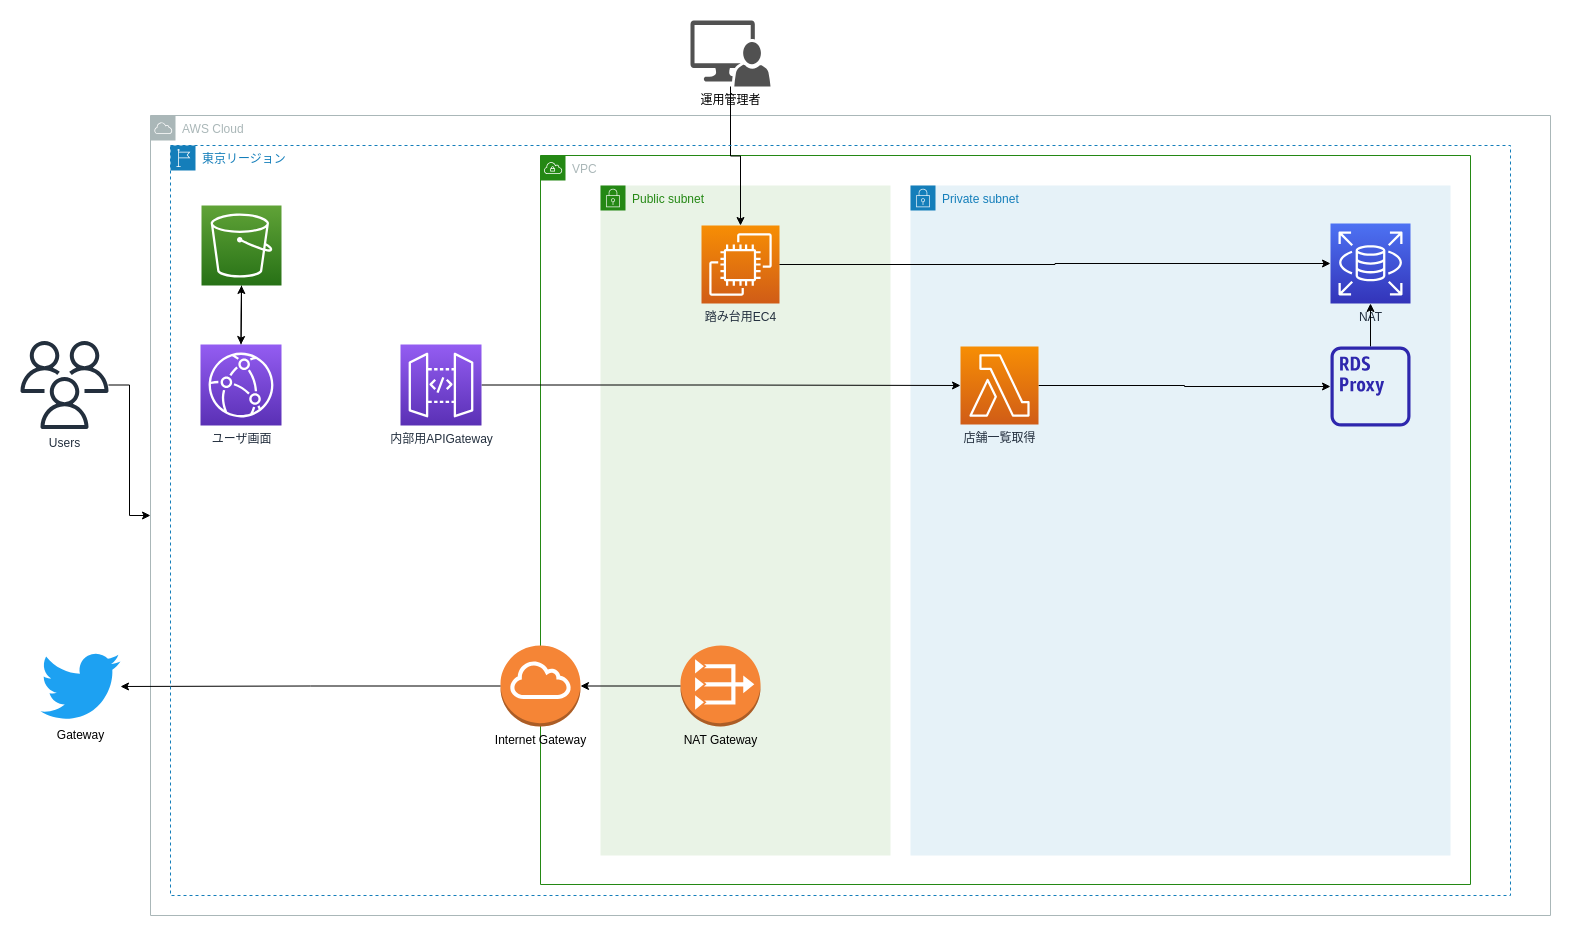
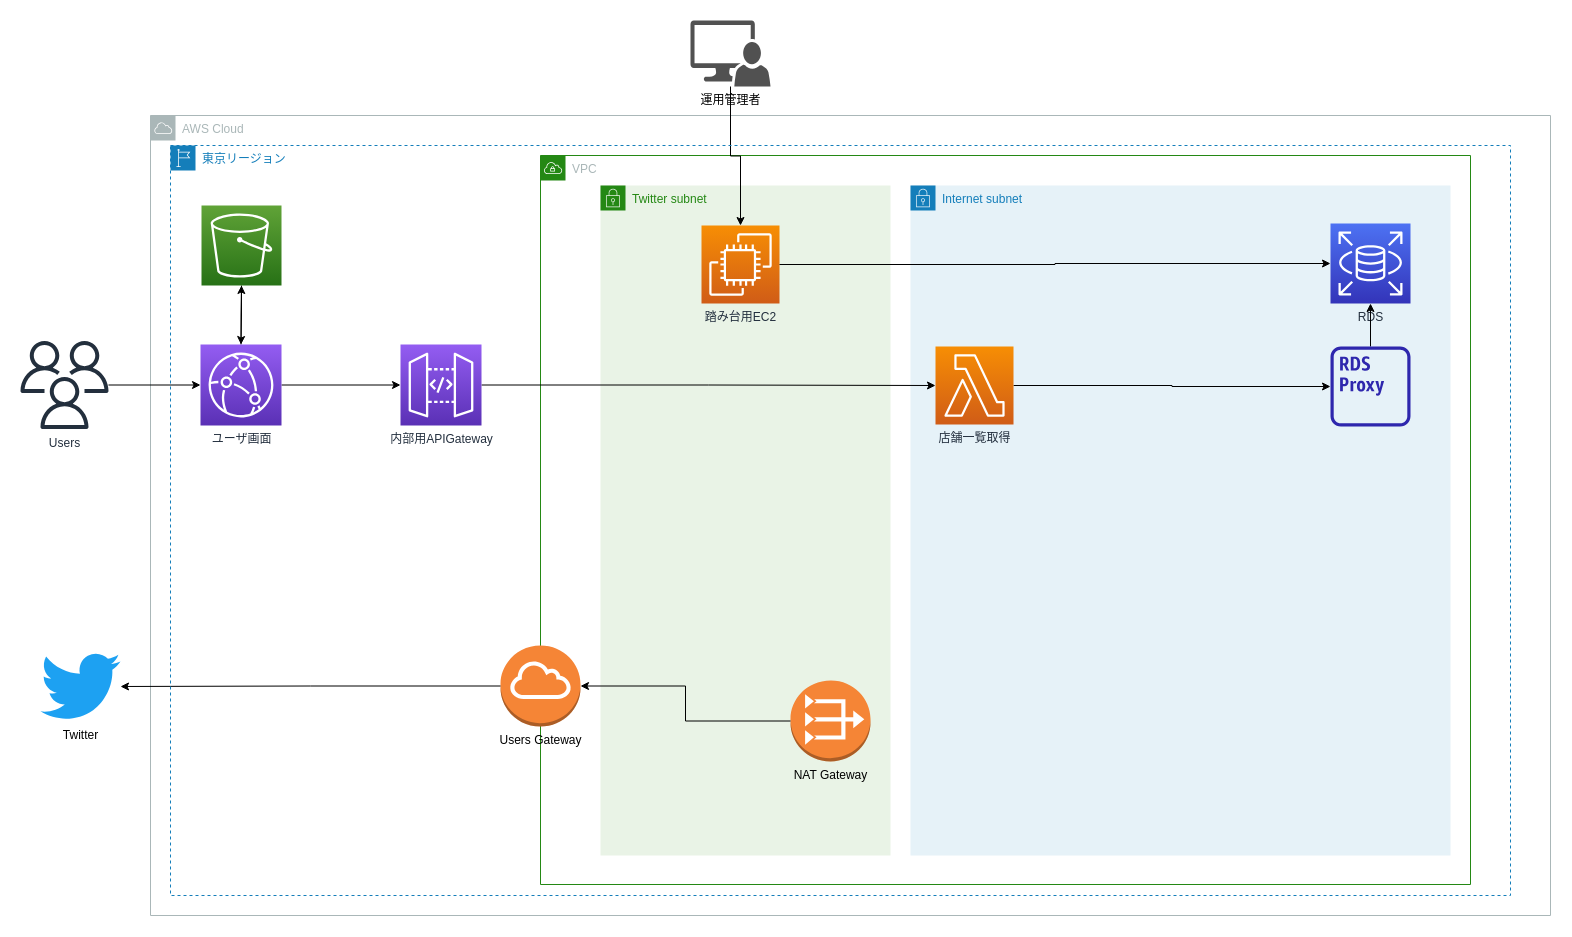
node "Public subnet": label "Public subnet" -> "Twitter subnet"
node "Private subnet": label "Private subnet" -> "Internet subnet"
node "踏み台用EC4": label "踏み台用EC4" -> "踏み台用EC2"
node "NAT": label "NAT" -> "RDS"
edge "ユーザ画面" -> "内部用APIGateway": added
node "店舗一覧取得": moved (1000, 386) -> (975, 386)
edge "Users" -> "AWS Cloud": now "Users" -> "ユーザ画面"
node "NAT Gateway": moved (721, 686) -> (831, 721)
node "Gateway": label "Gateway" -> "Twitter"
node "Internet Gateway": label "Internet Gateway" -> "Users Gateway"
